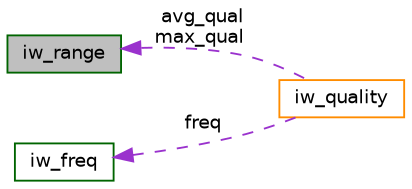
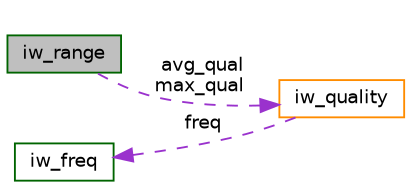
edge "iw_quality" -> "iw_range": reversed
